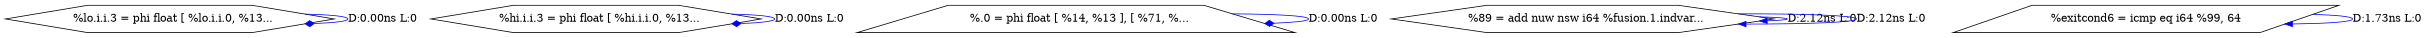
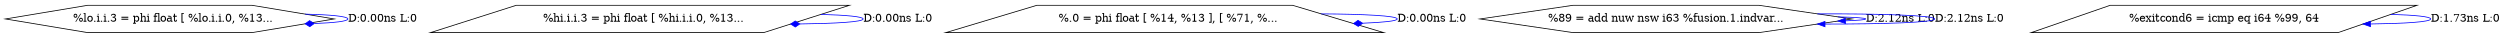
node "%hi.i.i.3 = phi float [ %hi.i.i.0, %13...": shape hexagon -> parallelogram
node "%89 = add nuw nsw i64 %fusion.1.indvar...": label "%89 = add nuw nsw i64 %fusion.1.indvar..." -> "%89 = add nuw nsw i63 %fusion.1.indvar..."
